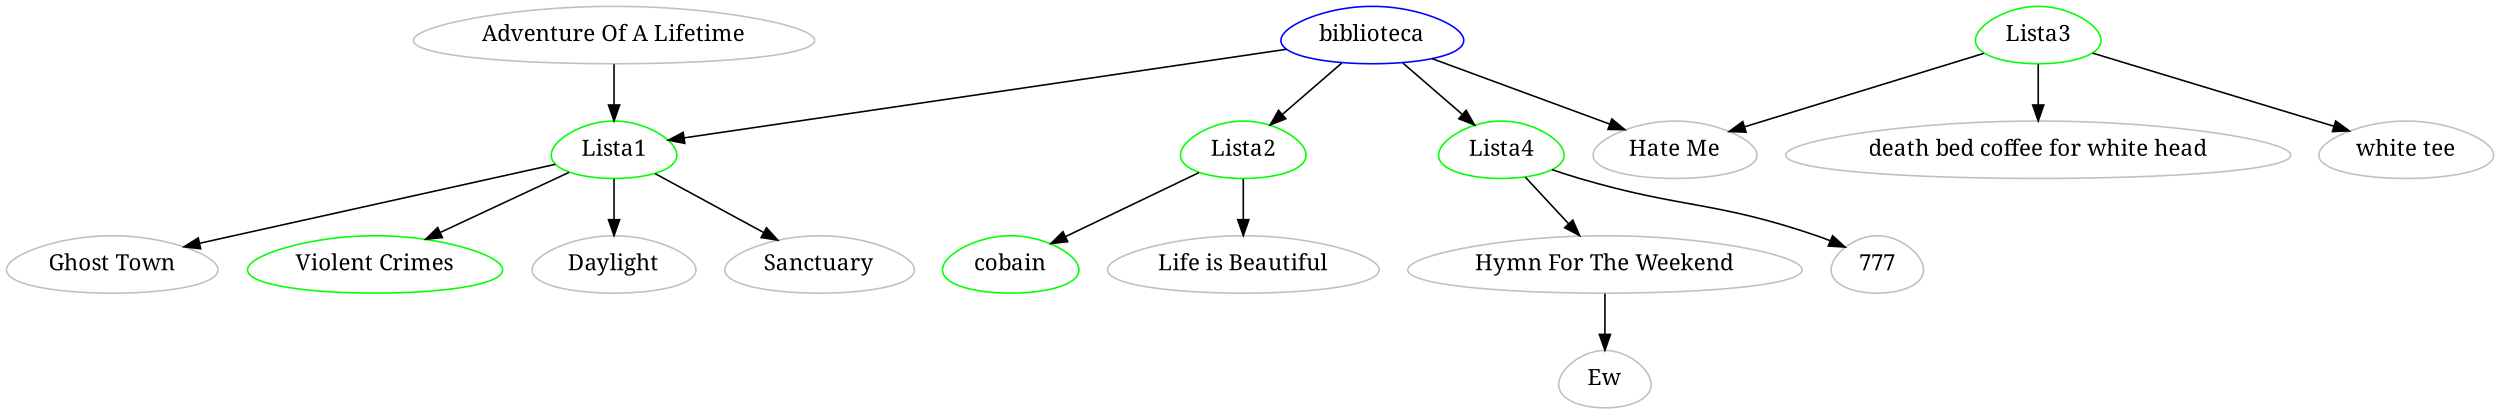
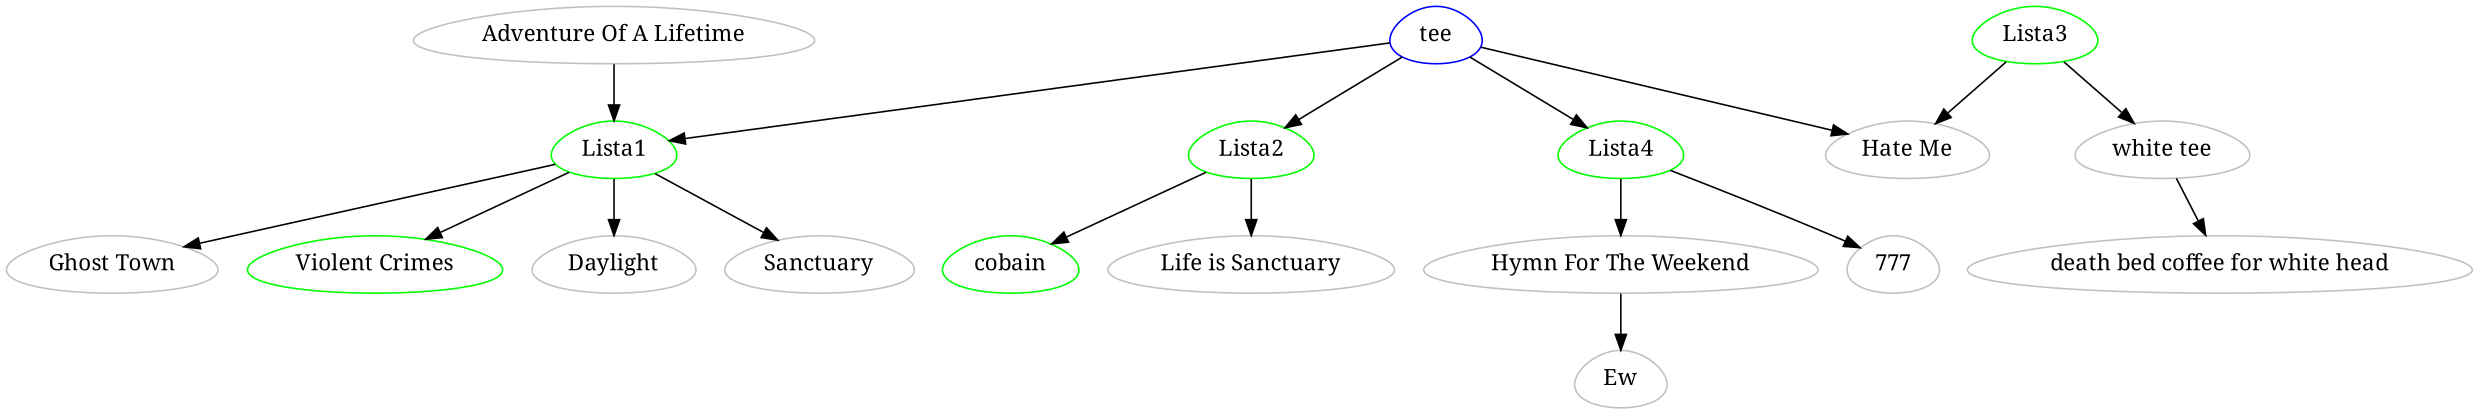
node "biblioteca": label "biblioteca" -> "tee"
edge "Lista3" -> "death bed coffee for white head": now "white tee" -> "death bed coffee for white head"
node "Life is Beautiful": label "Life is Beautiful" -> "Life is Sanctuary"
